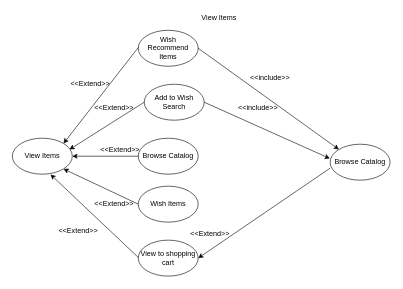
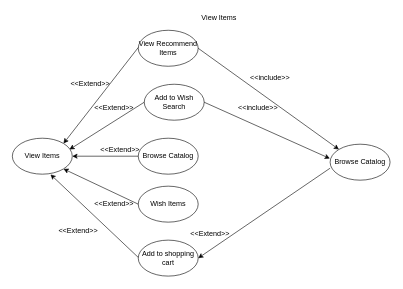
node "Wish Recommend Items": label "Wish Recommend Items" -> "View Recommend Items"
node "View to shopping cart": label "View to shopping cart" -> "Add to shopping cart"
